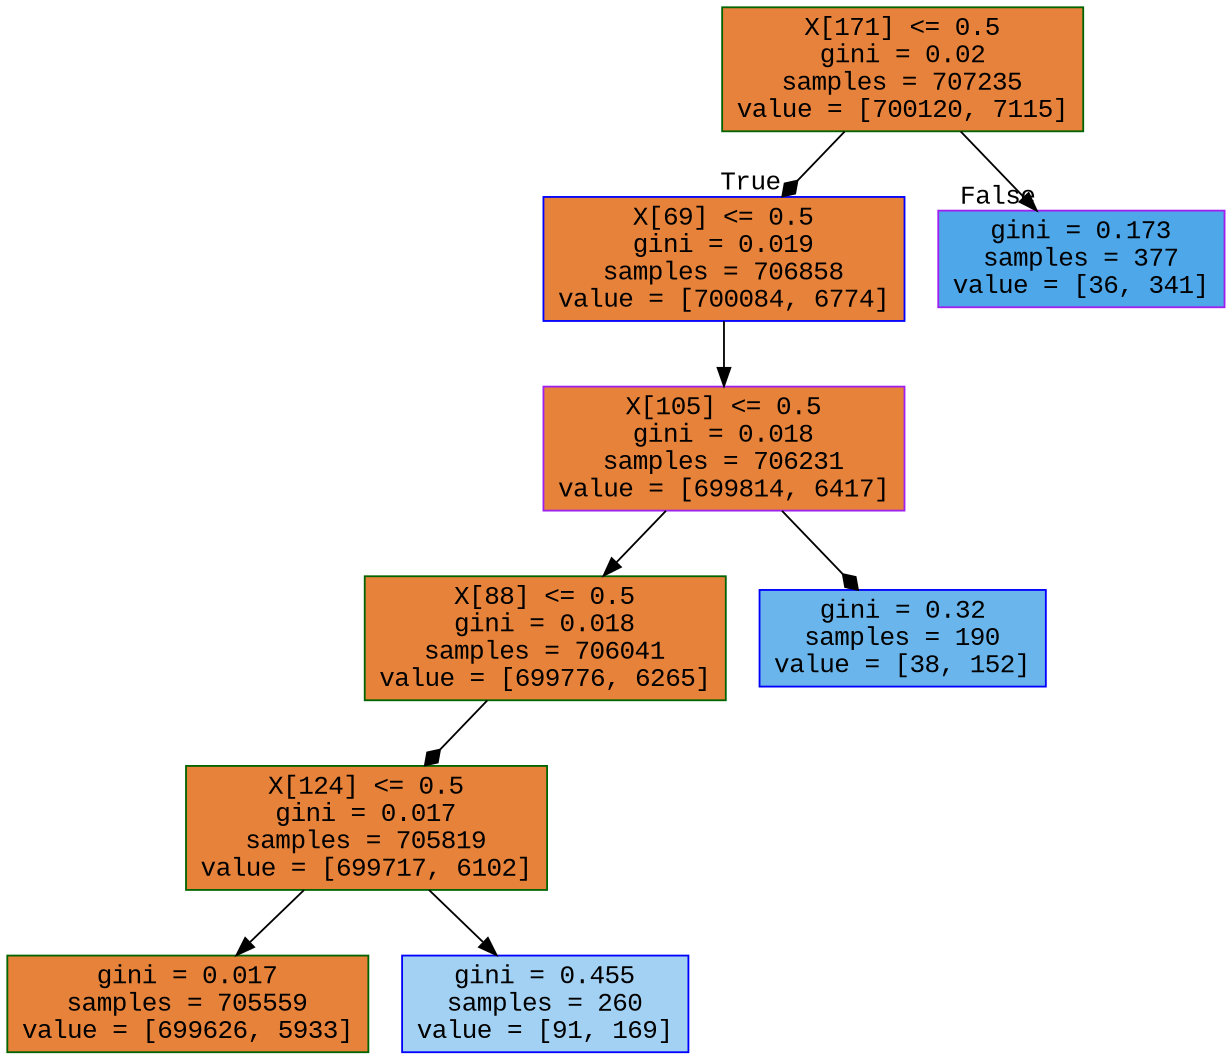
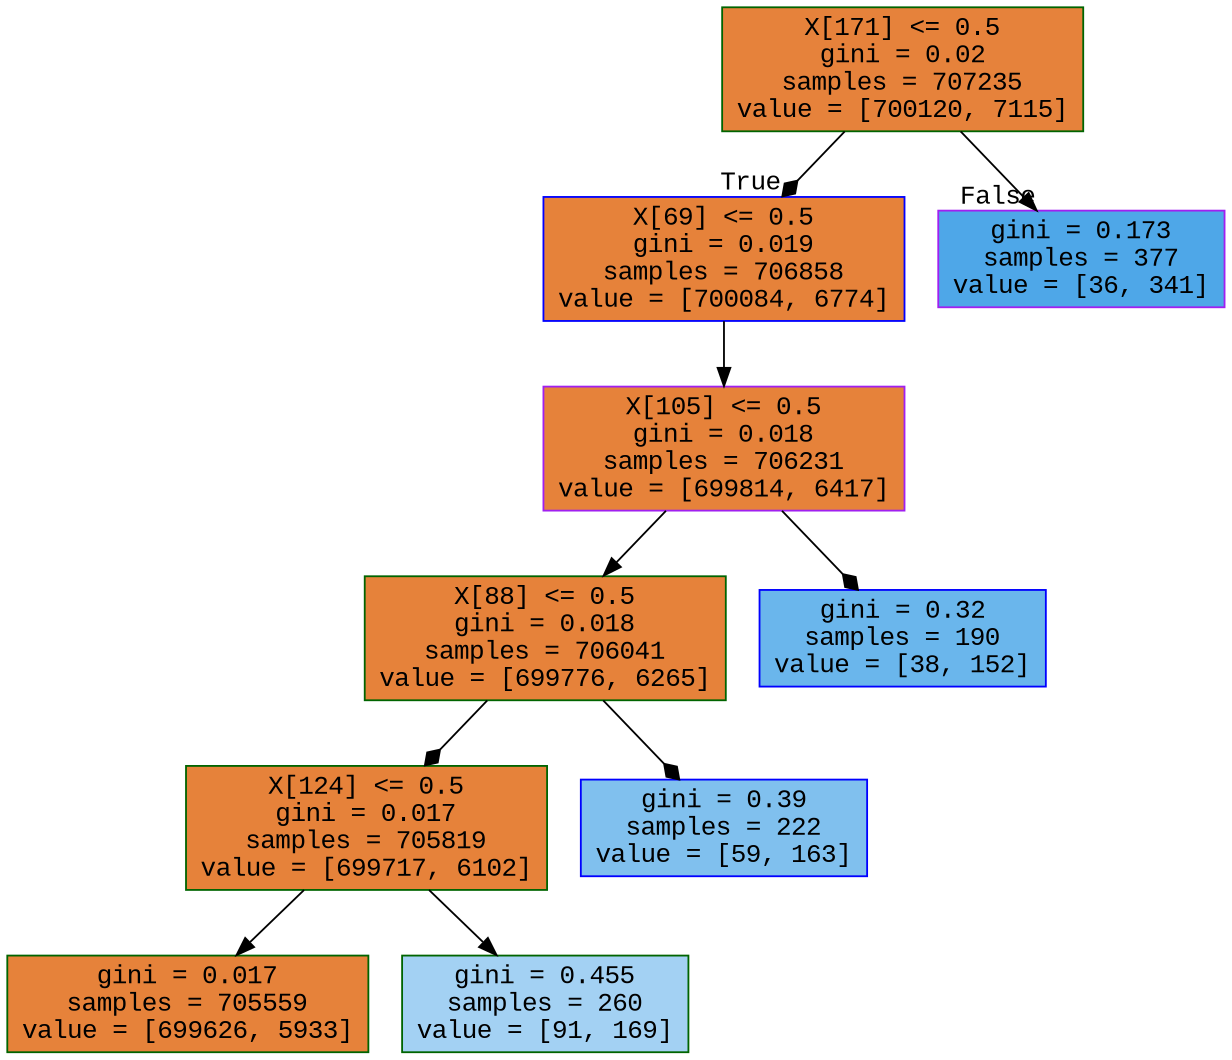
node "gini = 0.39 samples = 222 value = [59, 163]": added
node "gini = 0.455 samples = 260 value = [91, 169]": color blue -> darkgreen
